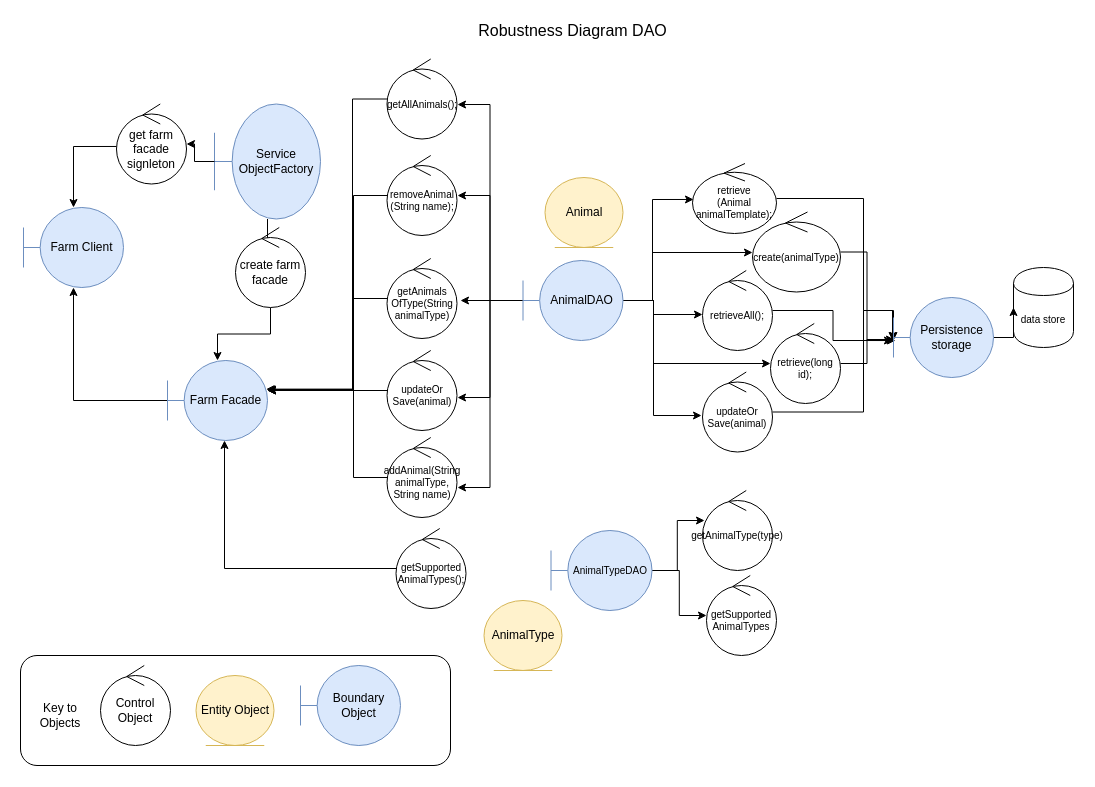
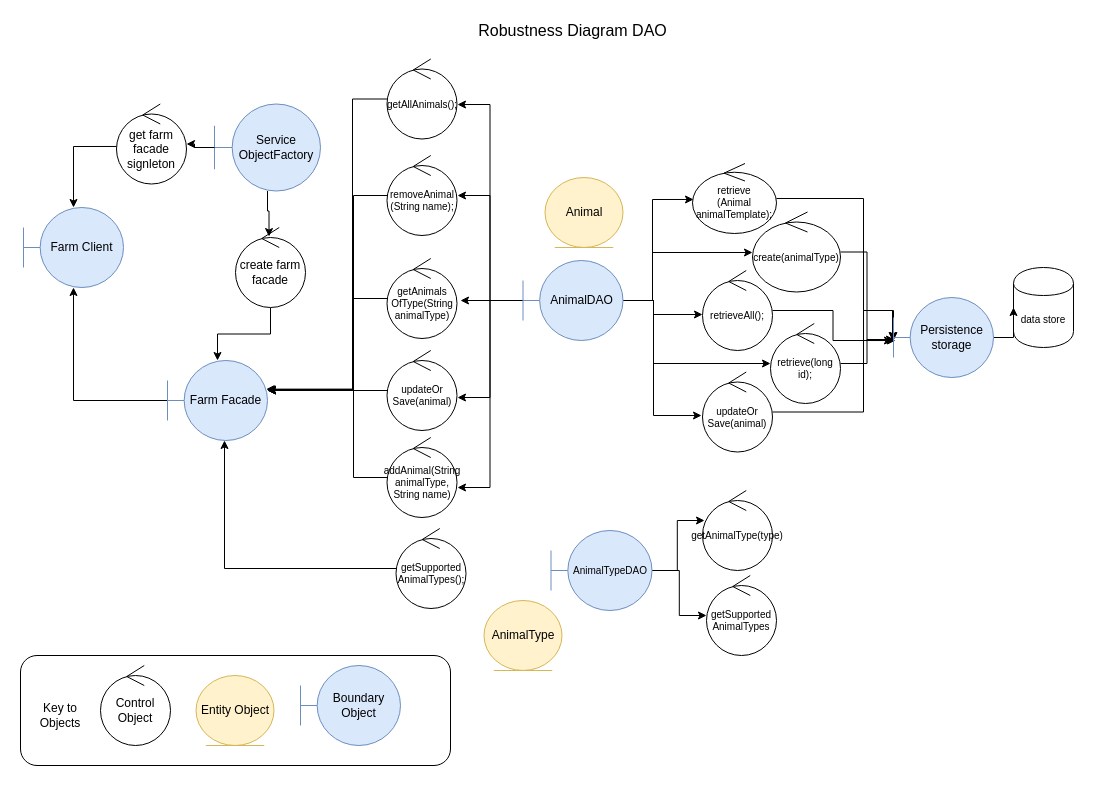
node "Service ObjectFactory": size 106x115 -> 106x87
